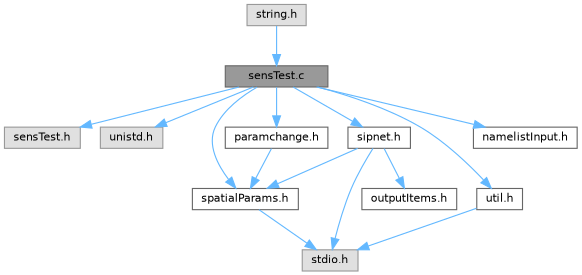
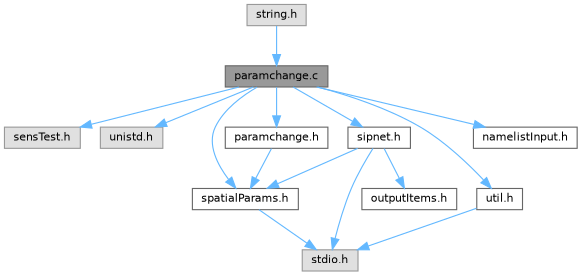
node "sensTest.c": label "sensTest.c" -> "paramchange.c"
